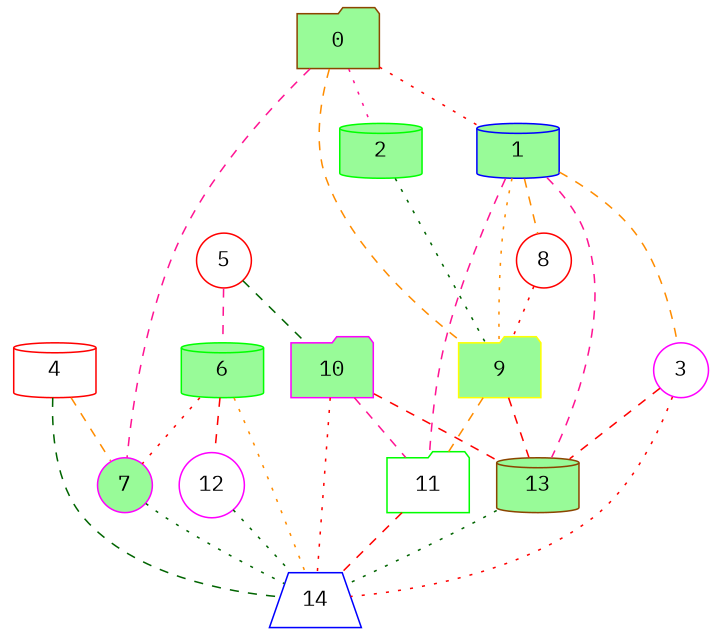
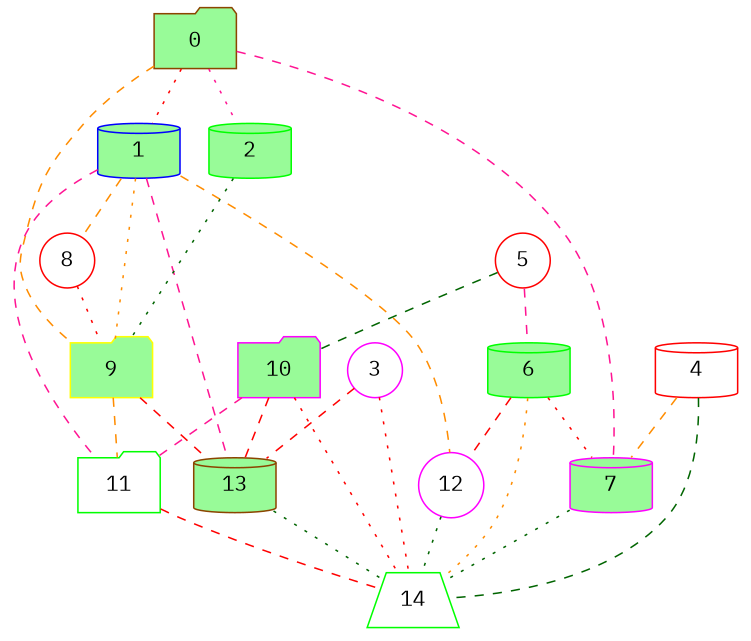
edge "1" -- "3": now "1" -- "12"
node "7": shape circle -> cylinder
node "14": color blue -> green
